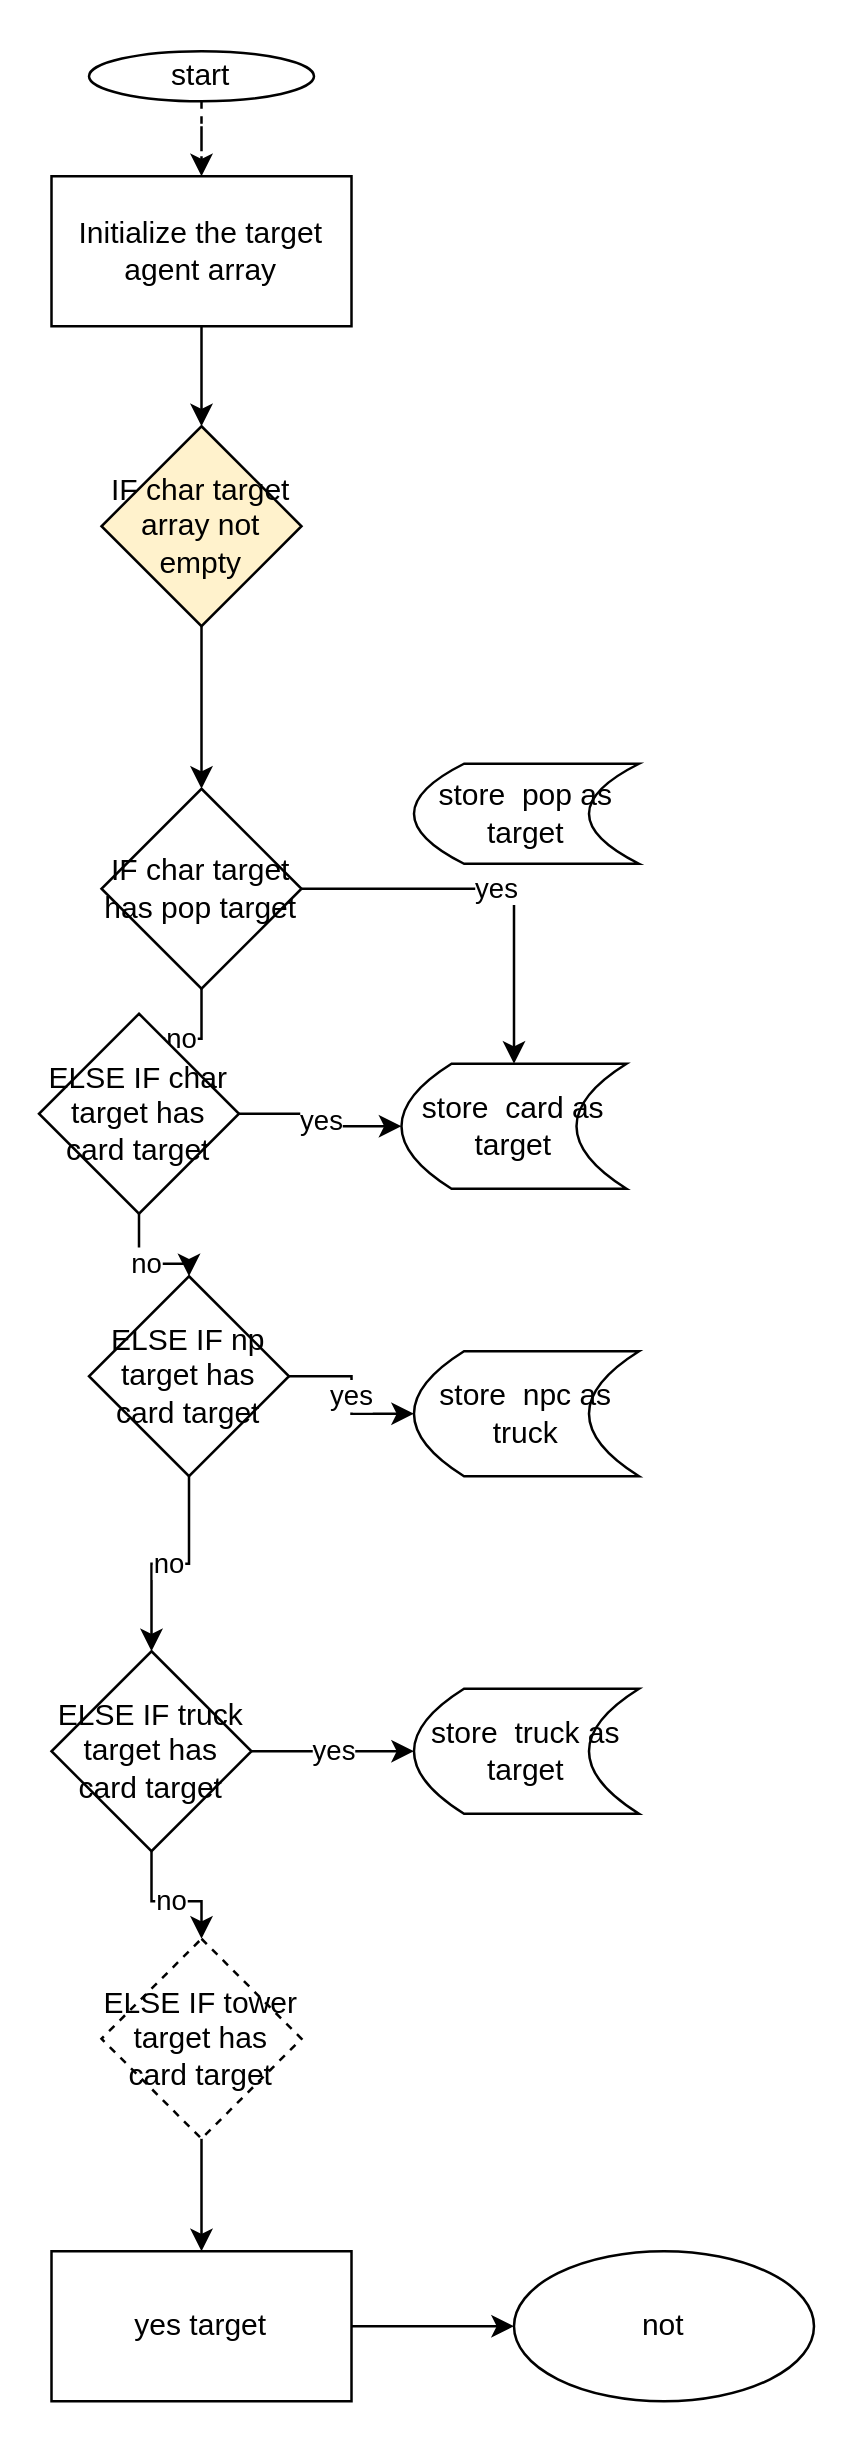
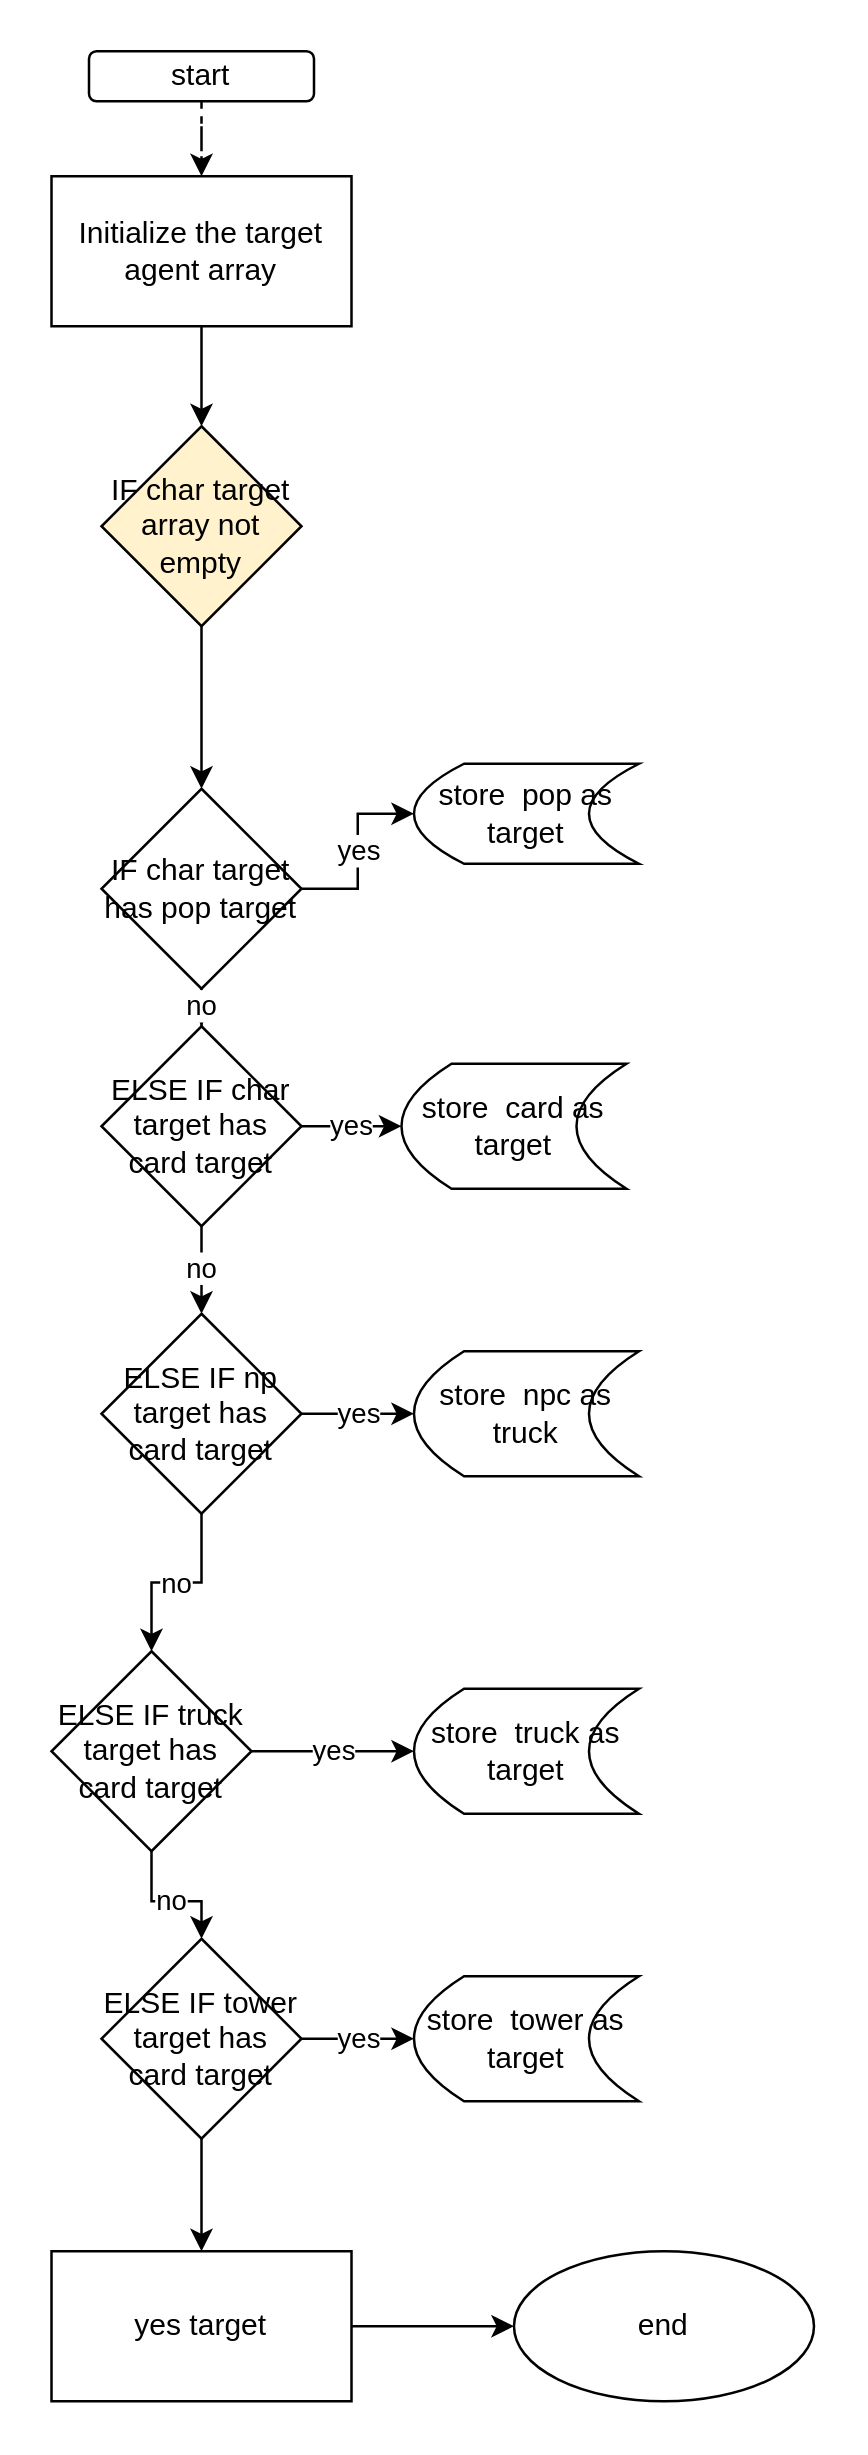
node "start": shape ellipse -> rounded rectangle
edge "IF char target has pop target" -> "store card as target": now "IF char target has pop target" -> "store pop as target"
node "ELSE IF char target has card target": moved (139, 1114) -> (201, 1126)
node "ELSE IF np target has card target": moved (189, 1376) -> (201, 1414)
node "ELSE IF tower target has card target": style dashed -> solid
edge "ELSE IF tower target has card target" -> "store tower as target": added, label "yes"
node "store tower as target": added
node "not": label "not" -> "end"
